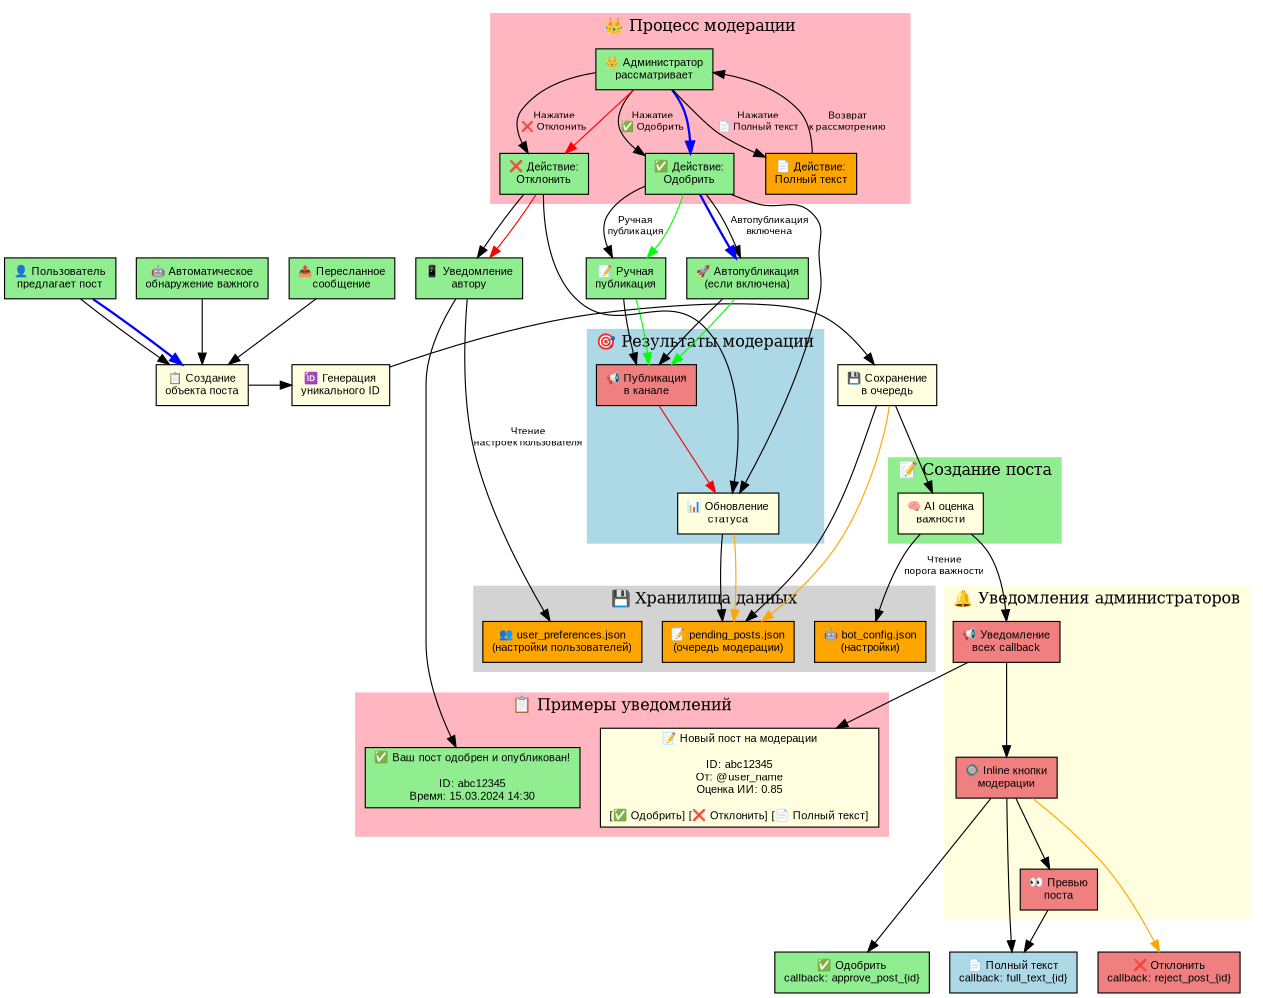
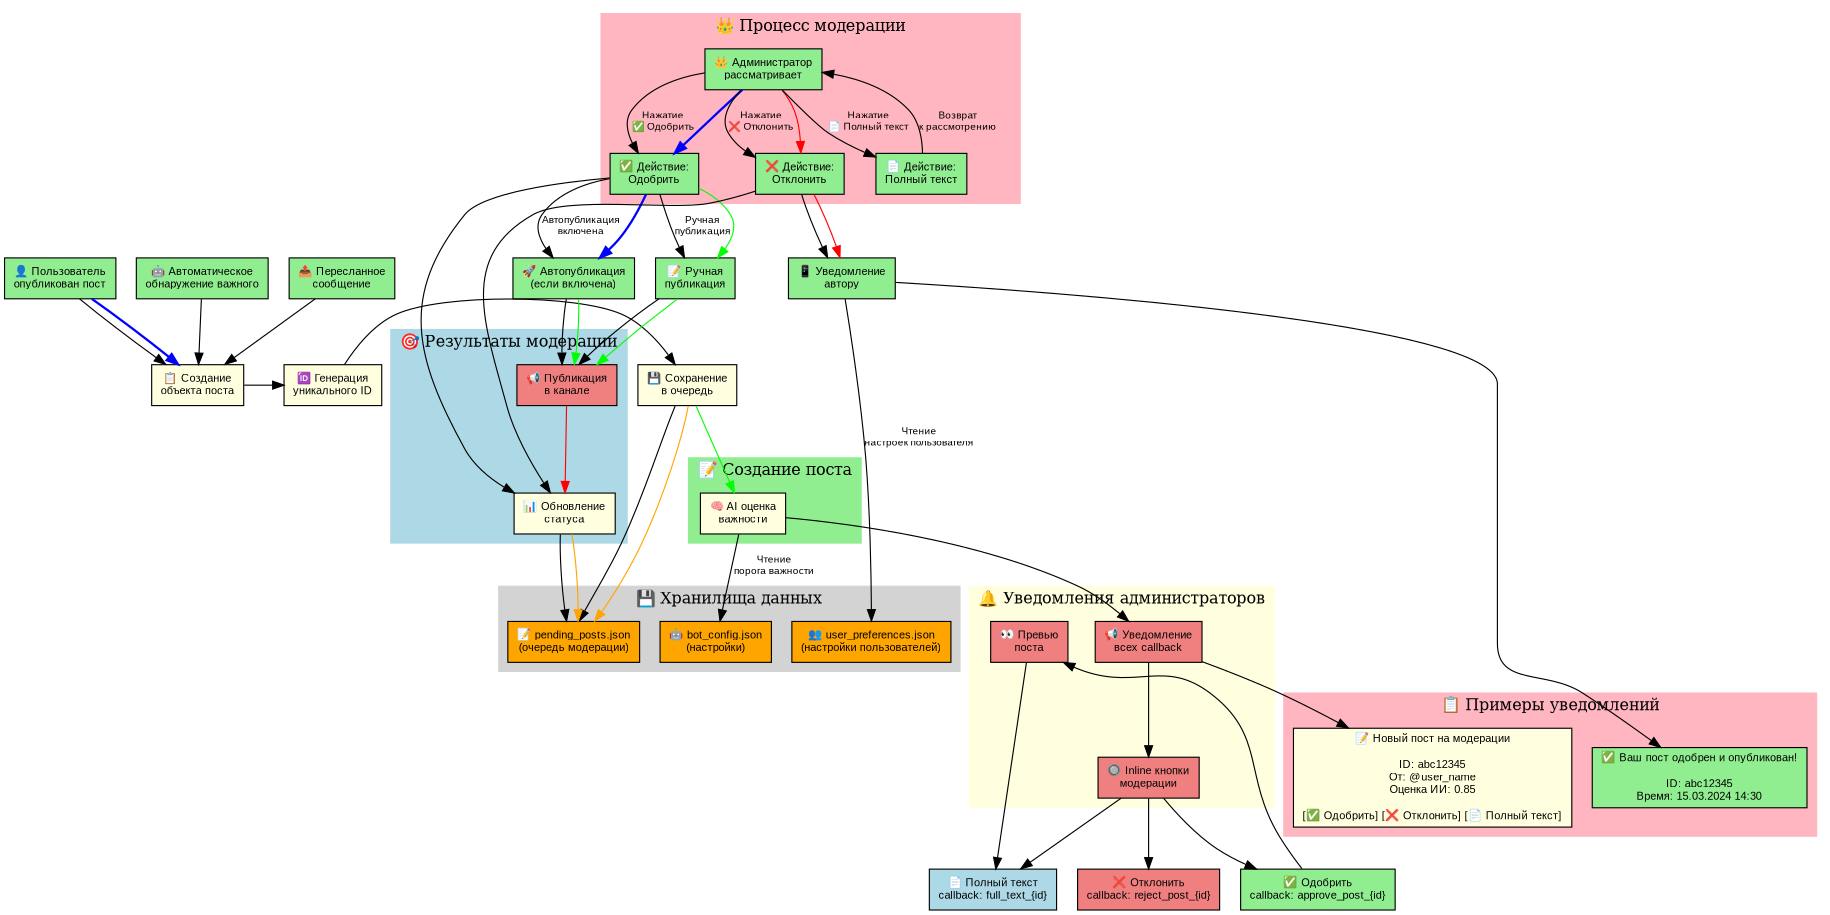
node "📄 Действие: Полный текст": fillcolor orange -> lightgreen
node "👤 Пользователь предлагает пост": label "👤 Пользователь предлагает пост" -> "👤 Пользователь опубликован пост"
edge "💾 Сохранение в очередь" -> "🧠 AI оценка важности": color black -> green
edge "🔘 Inline кнопки модерации" -> "👀 Превью поста": now "✅ Одобрить callback: approve_post_{id}" -> "👀 Превью поста"
edge "🔘 Inline кнопки модерации" -> "❌ Отклонить callback: reject_post_{id}": color orange -> black
